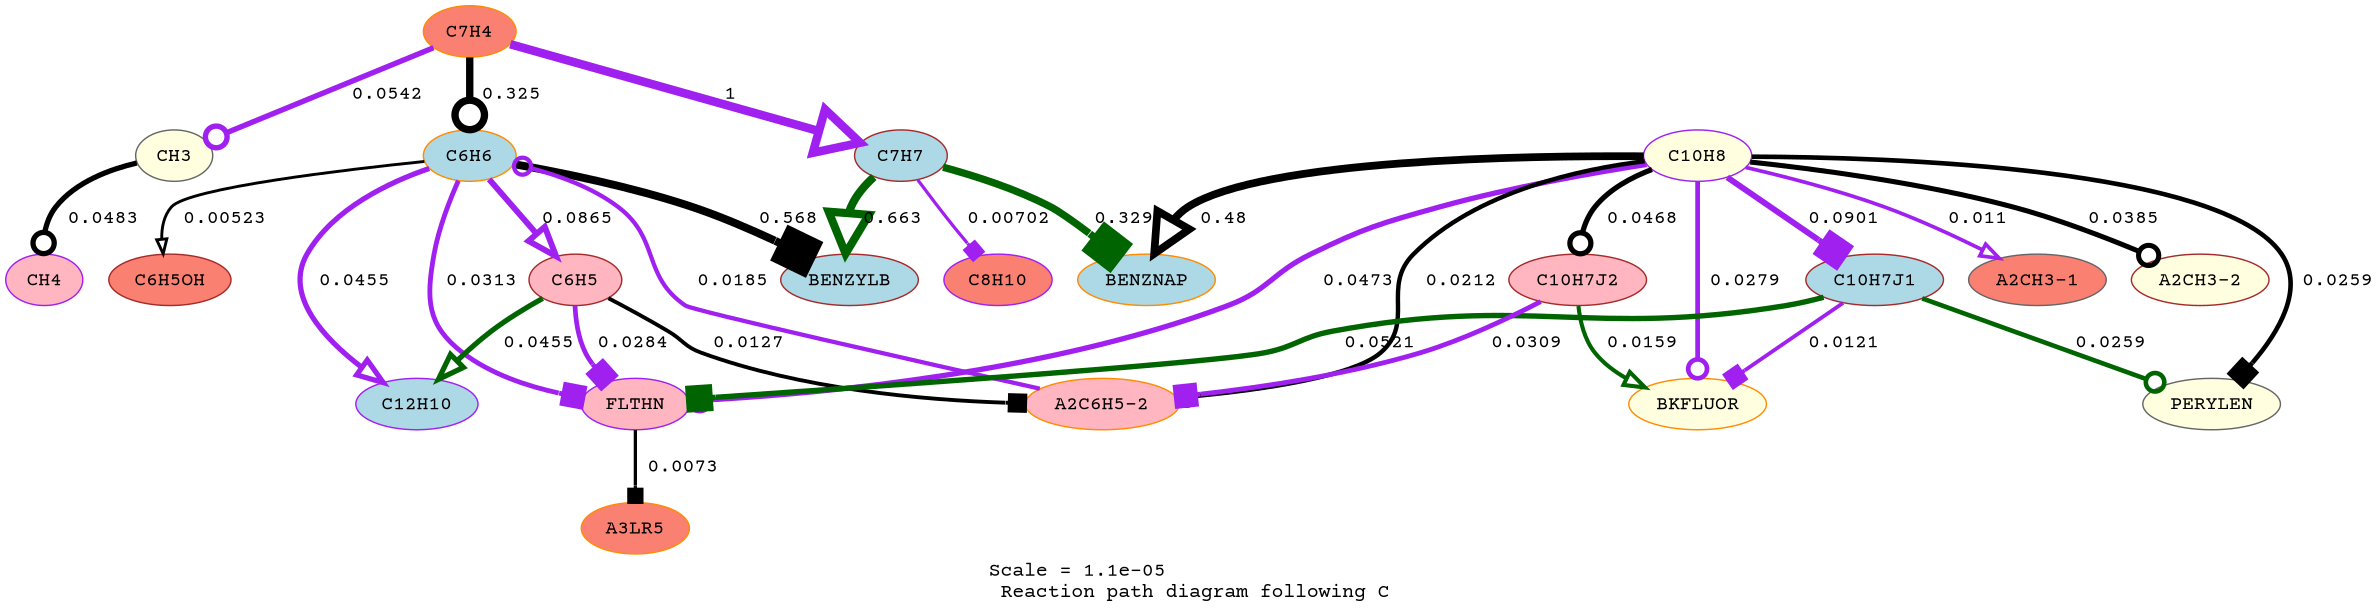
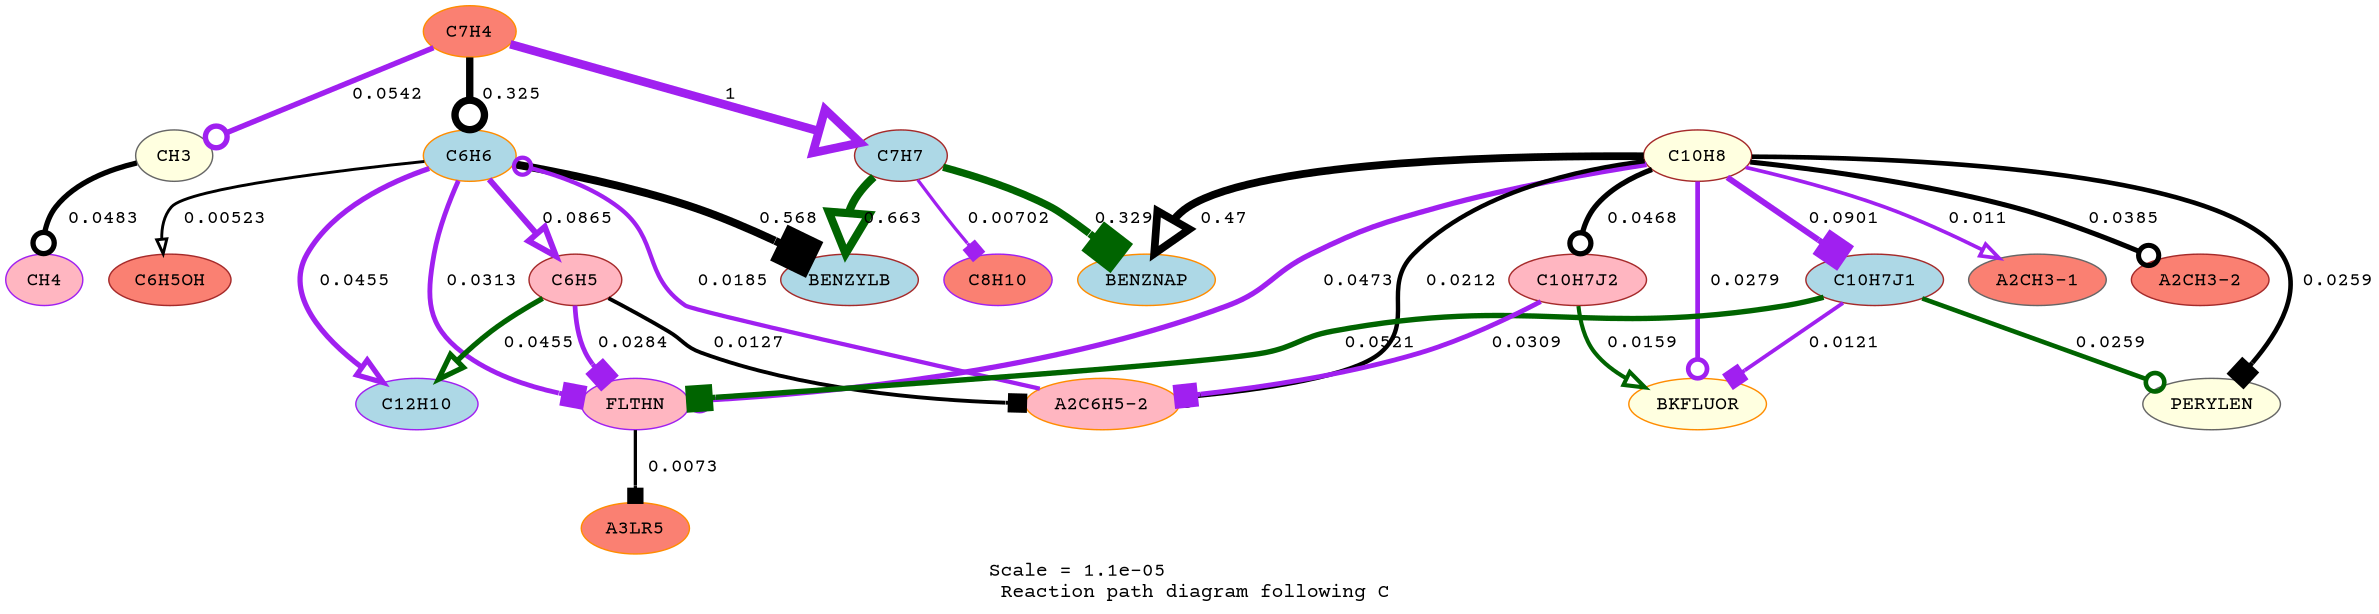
node "C10H8": color purple -> brown
edge "C10H8" -> "BENZNAP": label " 0.48" -> " 0.47"
node "A2CH3-2": fillcolor lightyellow -> salmon
